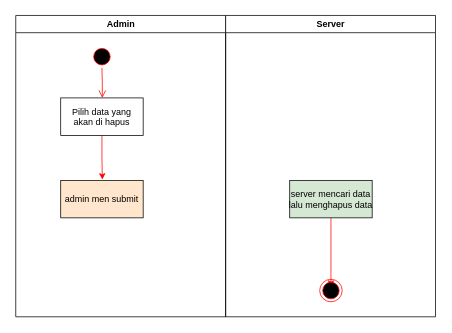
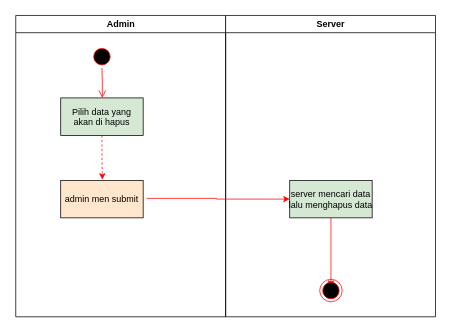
node "Pilih data yang akan di hapus": fillcolor #ffffff -> #d5e8d4
edge "Pilih data yang akan di hapus" -> "admin men submit": style solid -> dashed
edge "admin men submit" -> "server mencari data lalu menghapus data": added
